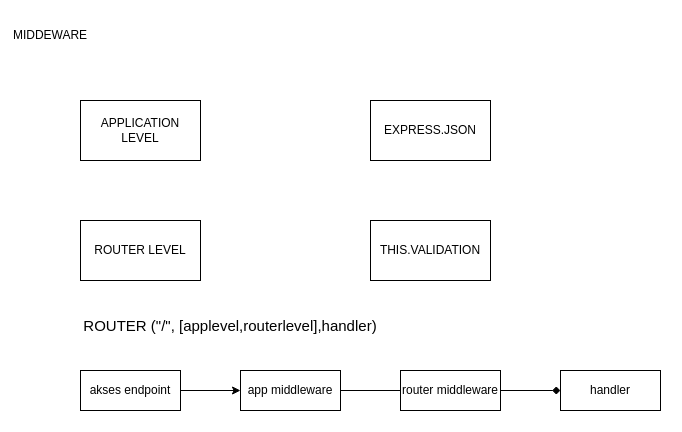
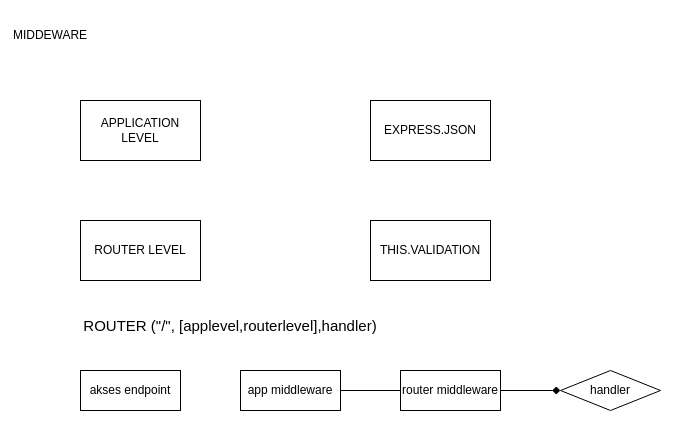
edge "akses endpoint" -> "app middleware": removed
node "handler": shape rectangle -> diamond
